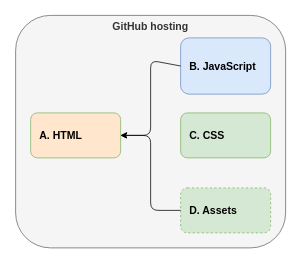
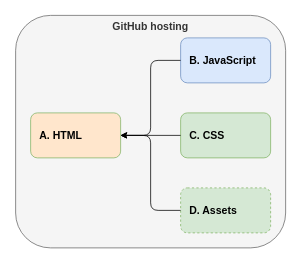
node "B. JavaScript": size 90x56 -> 90x45
edge "C. CSS" -> "A. HTML": added
